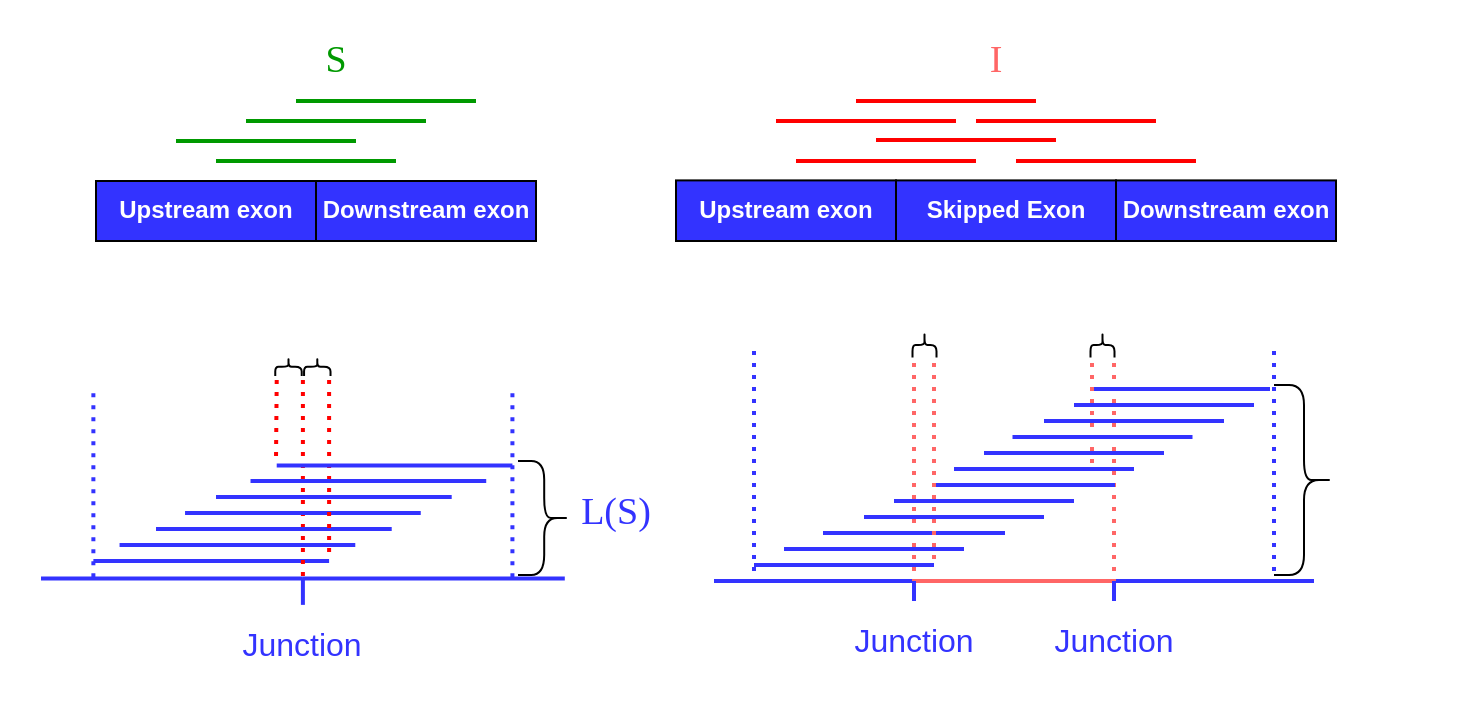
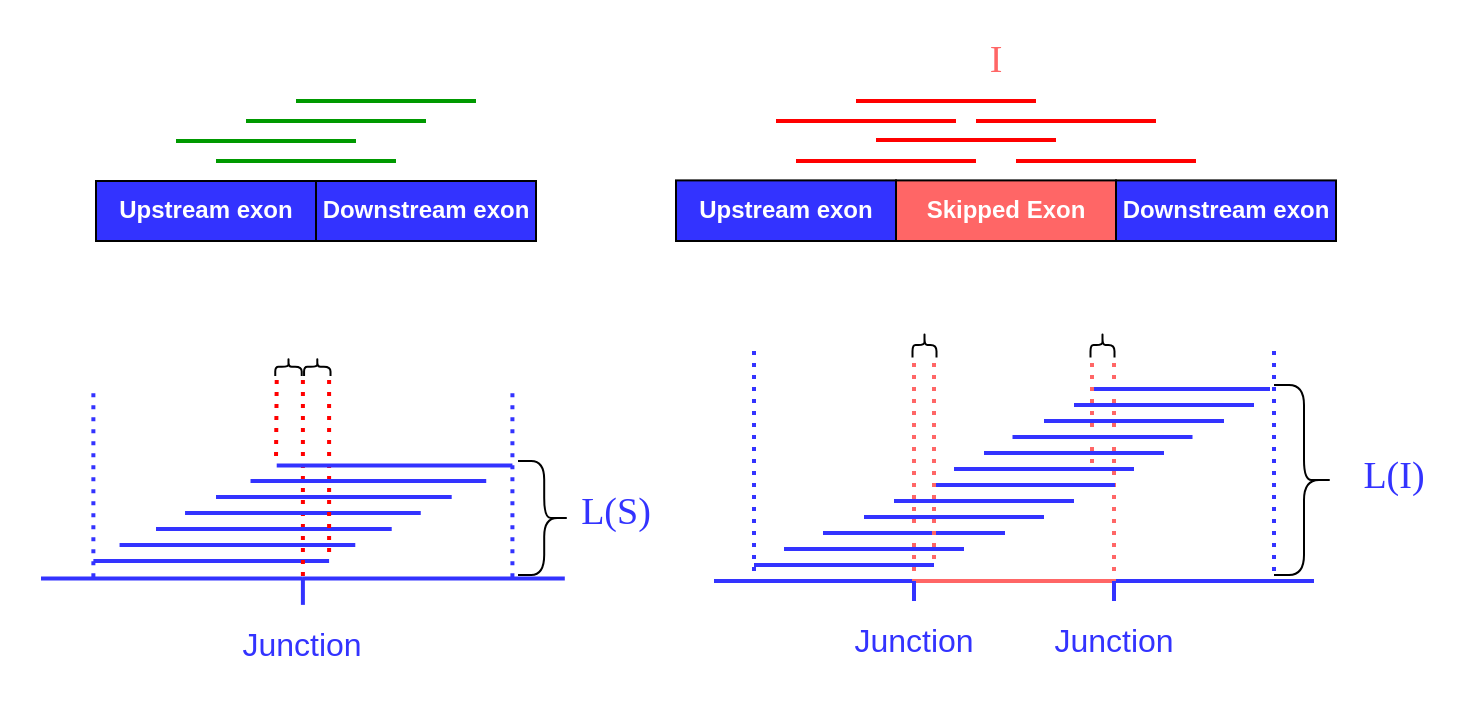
node "S": removed
node "Skipped Exon": fillcolor #3333ff -> #ff6666
node "L(I)": added
